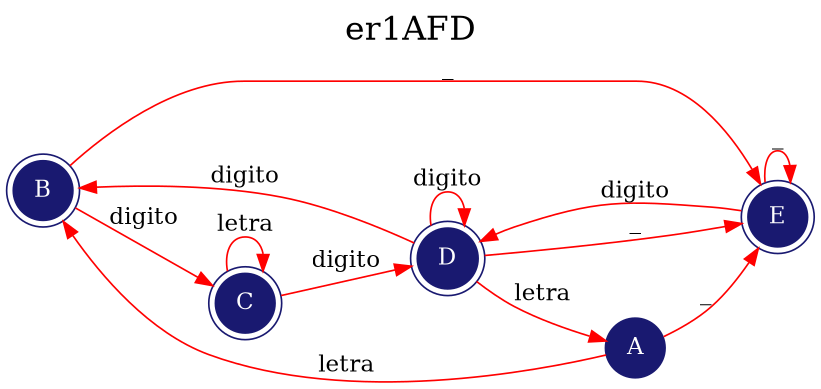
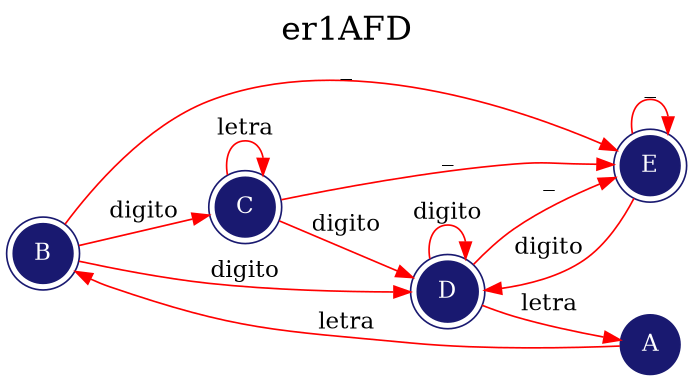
edge "D" -> "B": reversed
edge "A" -> "E": now "C" -> "E"
